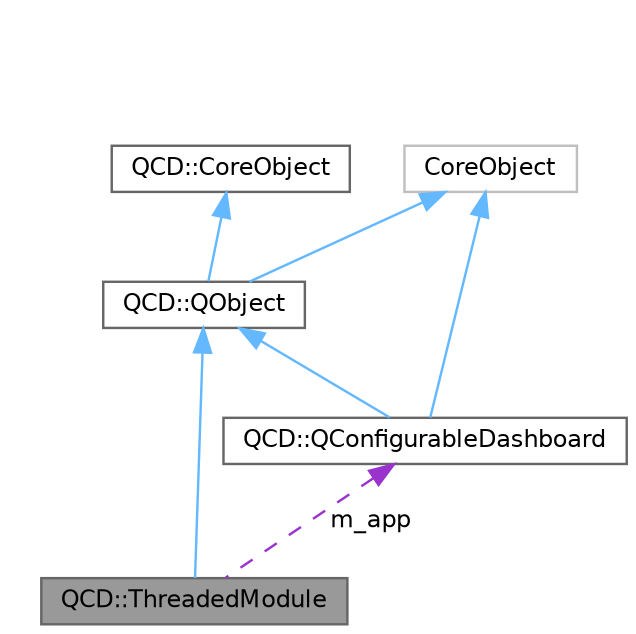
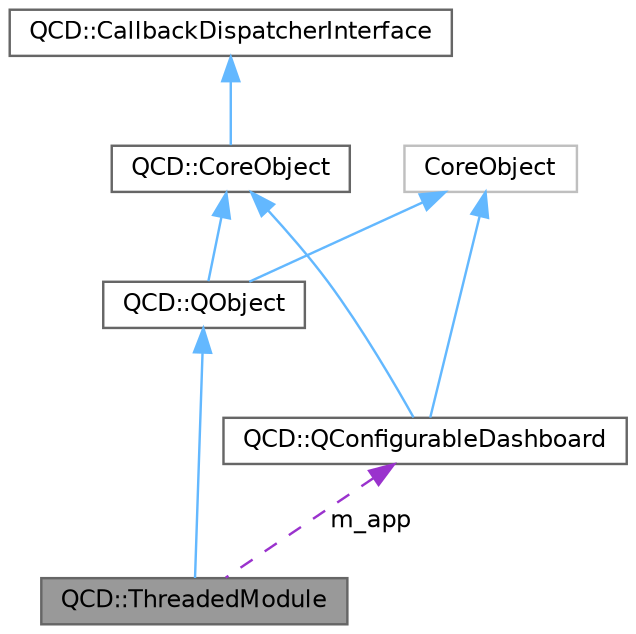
node "QCD::CallbackDispatcherInterface": added
edge "QCD::QConfigurableDashboard" -> "QCD::QObject": now "QCD::QConfigurableDashboard" -> "QCD::CoreObject"
